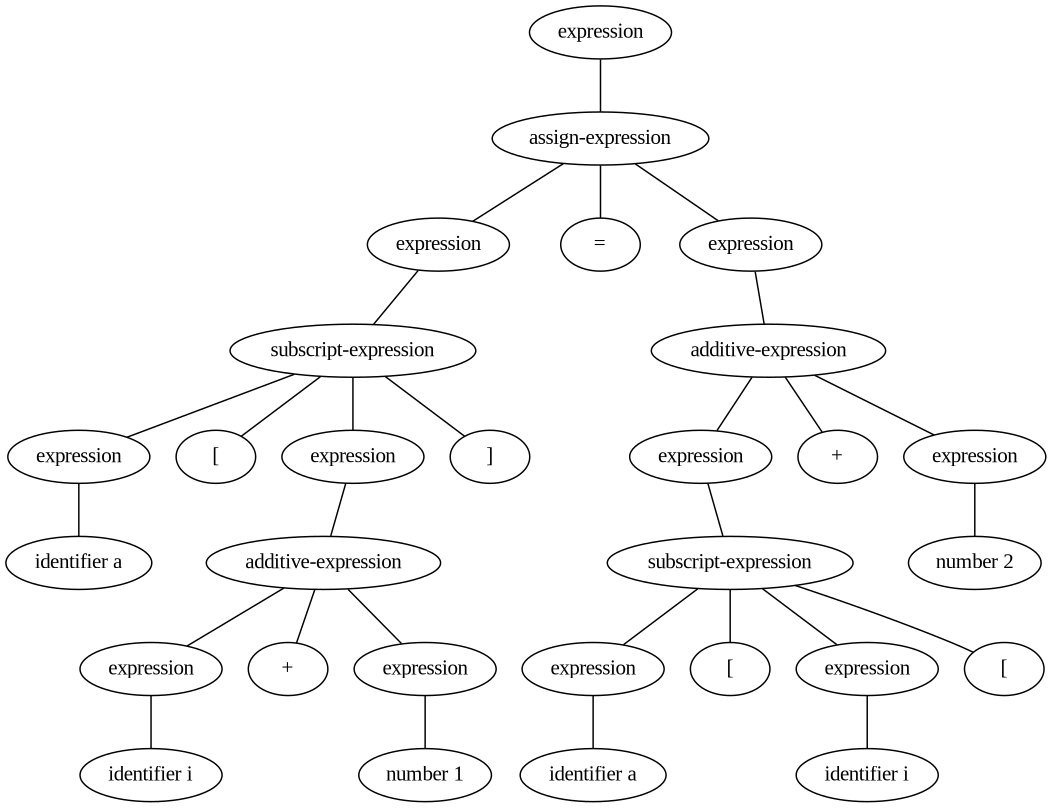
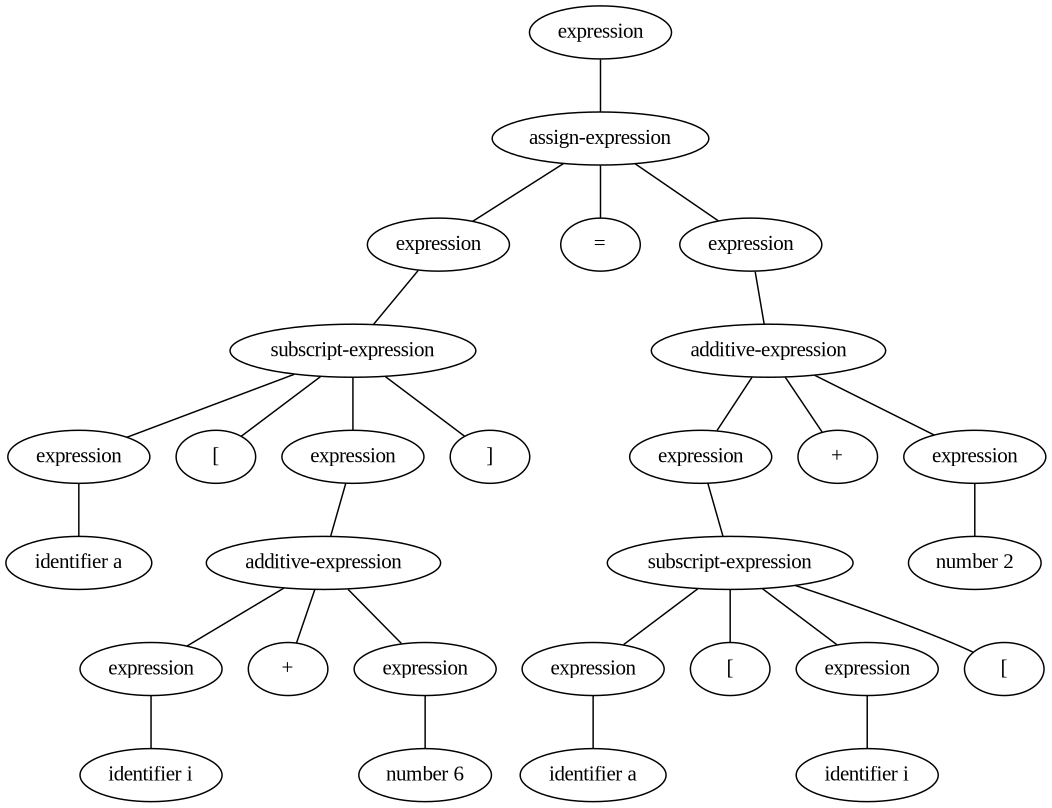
node "number 1": label "number 1" -> "number 6"
